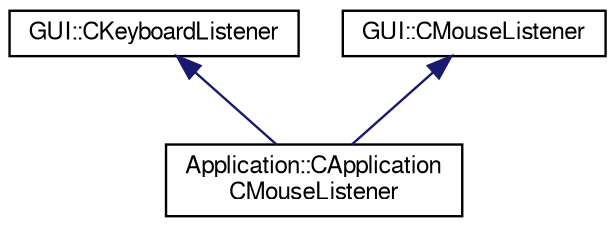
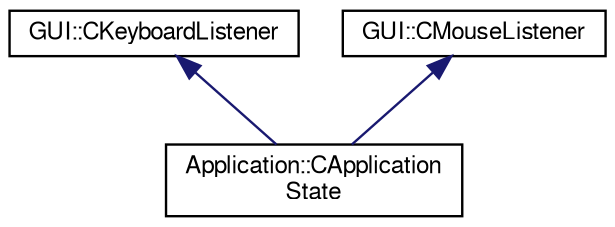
node "Application::CApplication CMouseListener": label "Application::CApplication CMouseListener" -> "Application::CApplication State"
